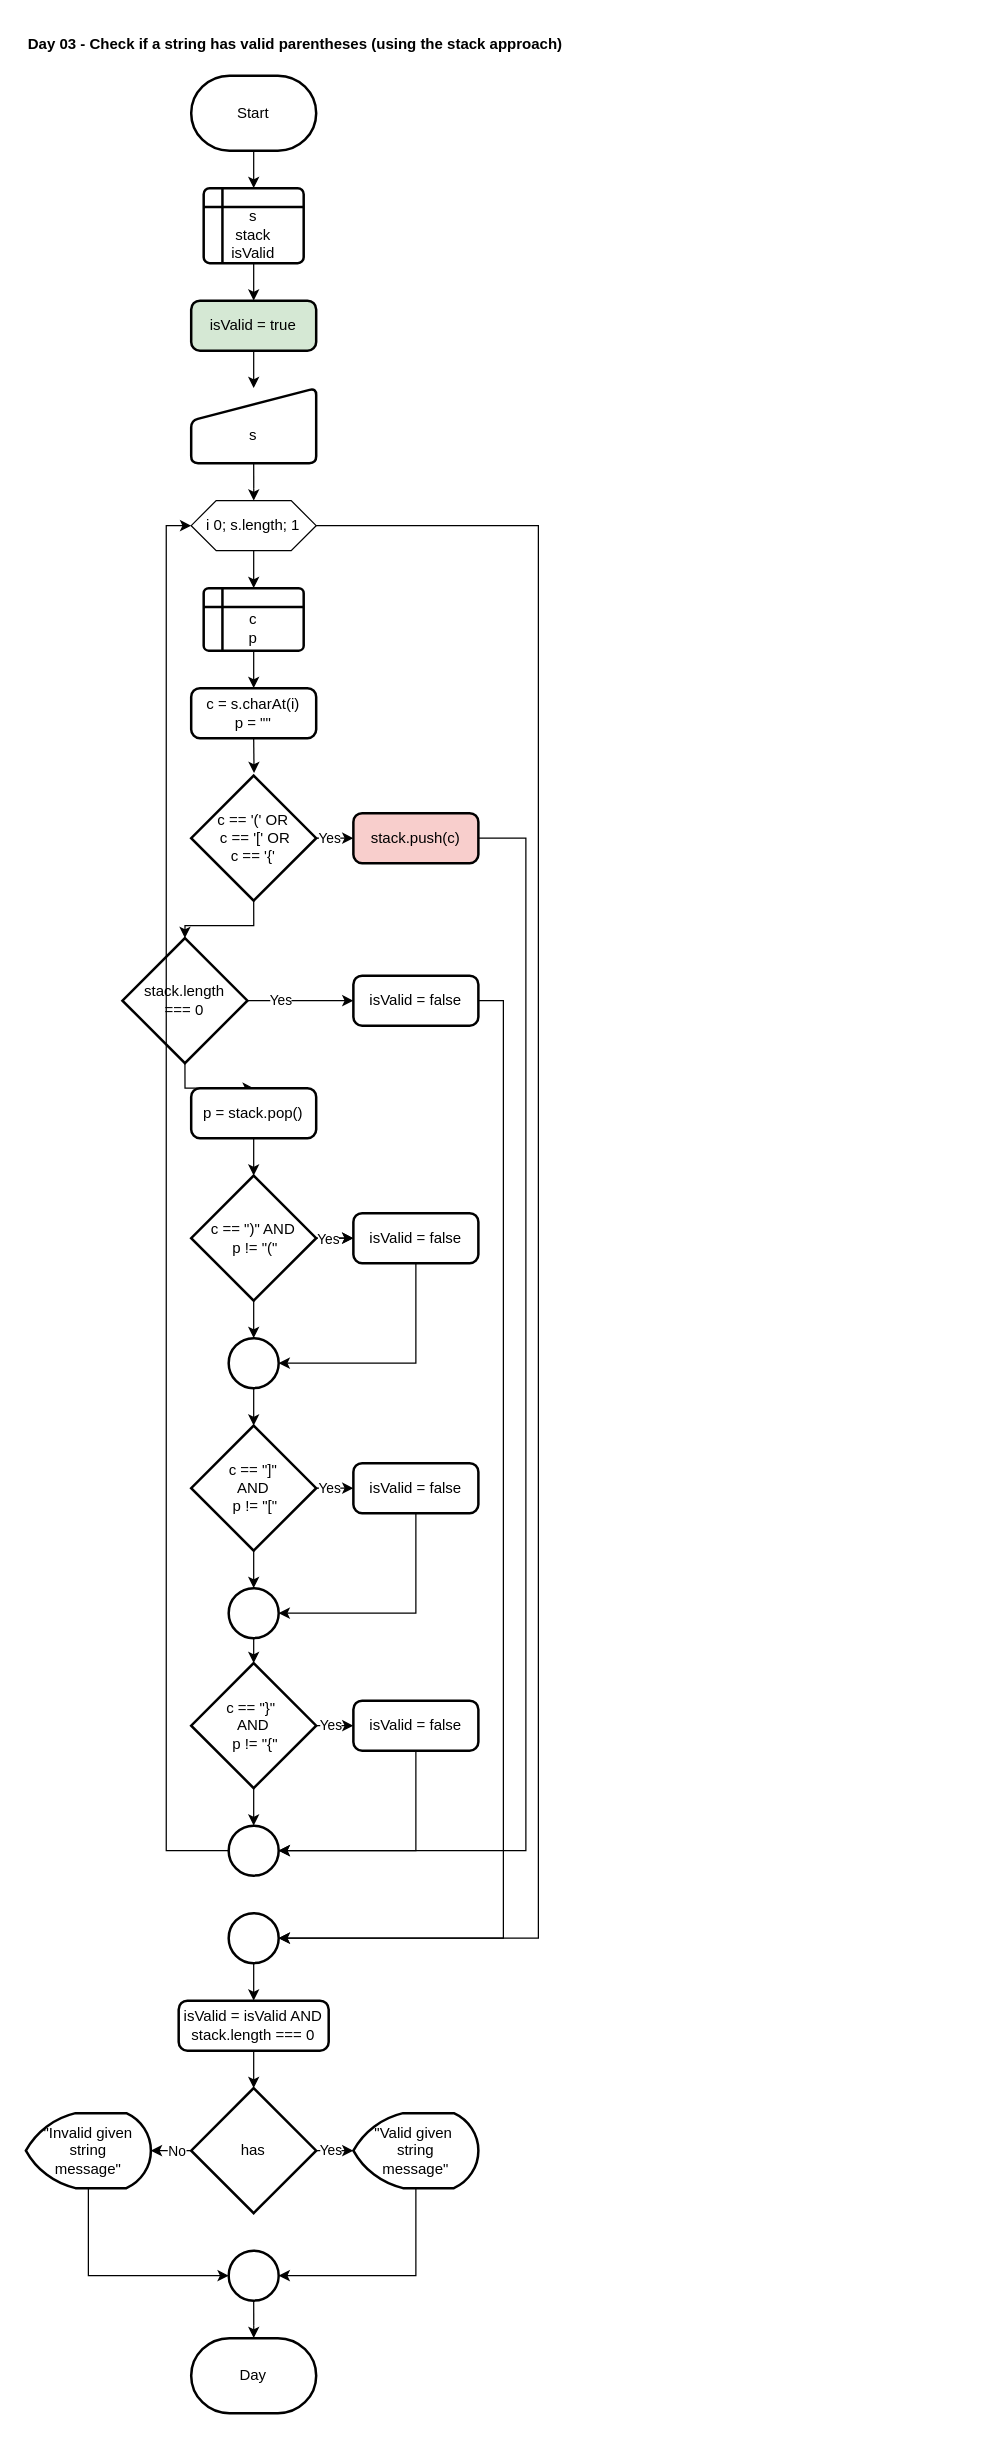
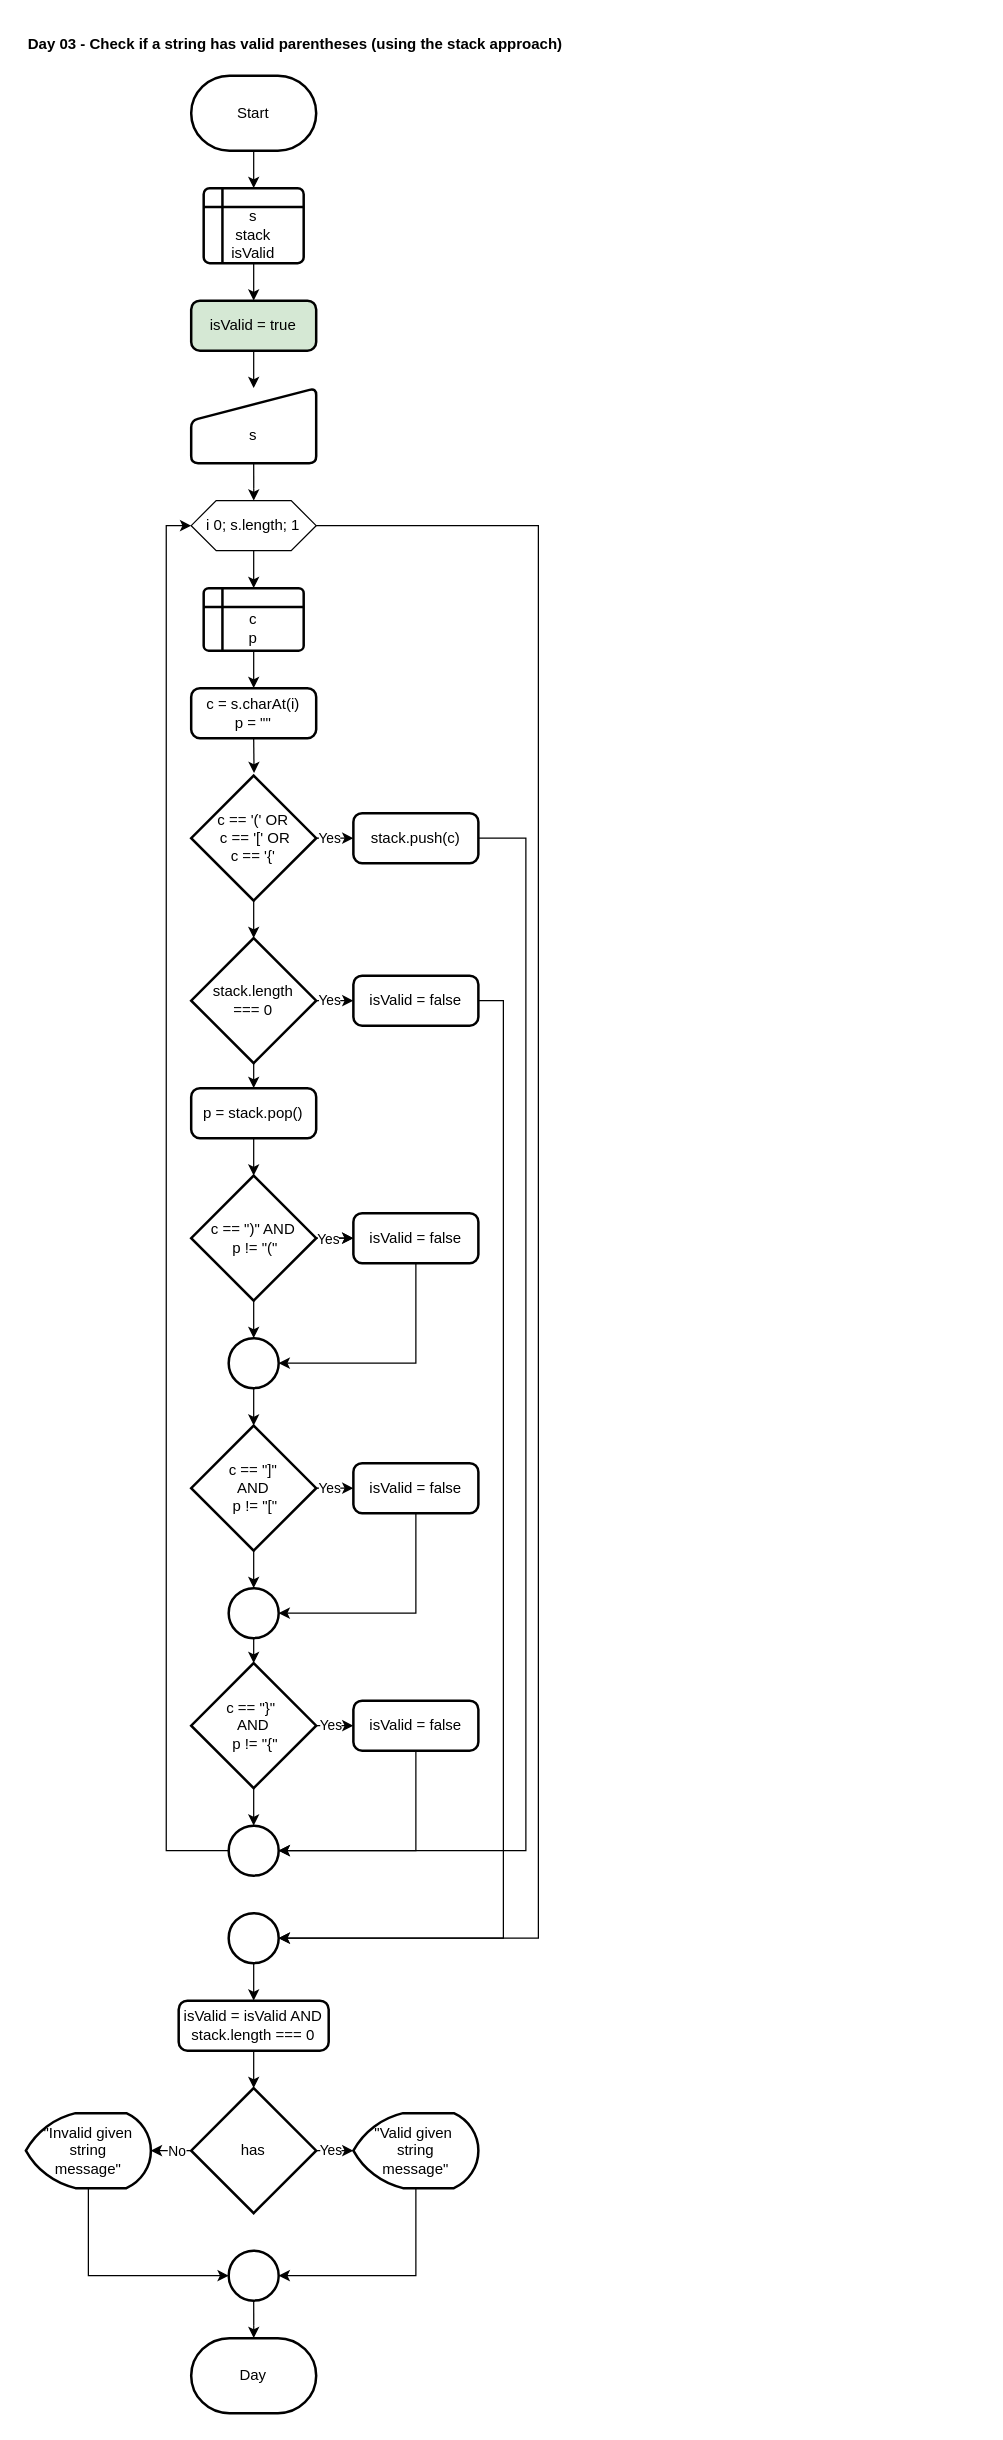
node "stack.push(c)": fillcolor #f8cecc -> #ffffff
node "stack.length === 0": moved (185, 1001) -> (253, 1001)
